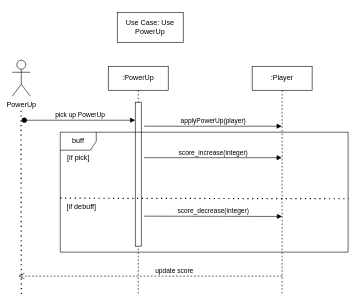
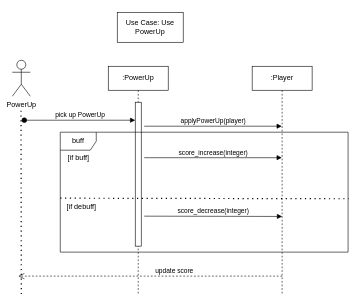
node "[if pick]": label "[if pick]" -> "[if buff]"
